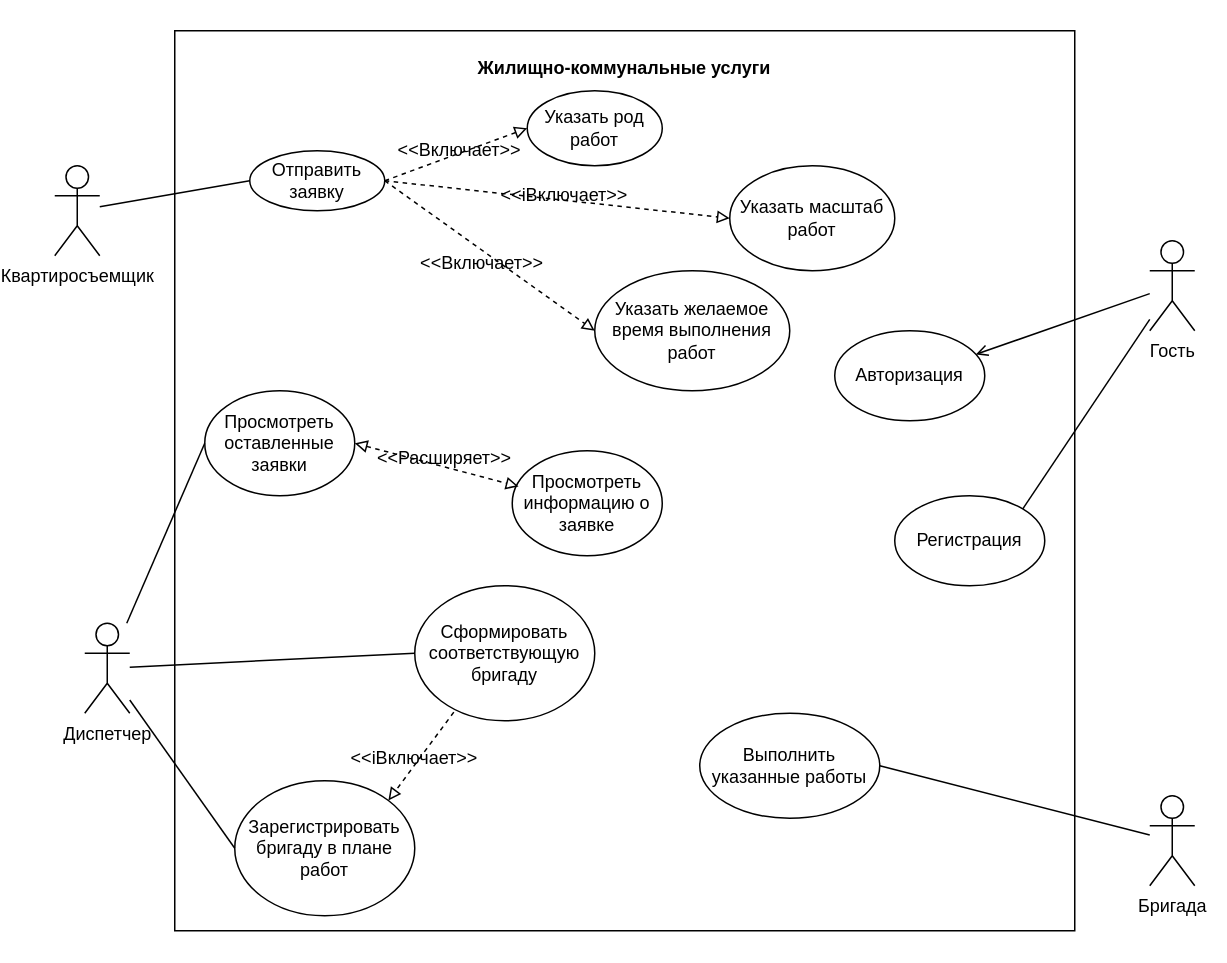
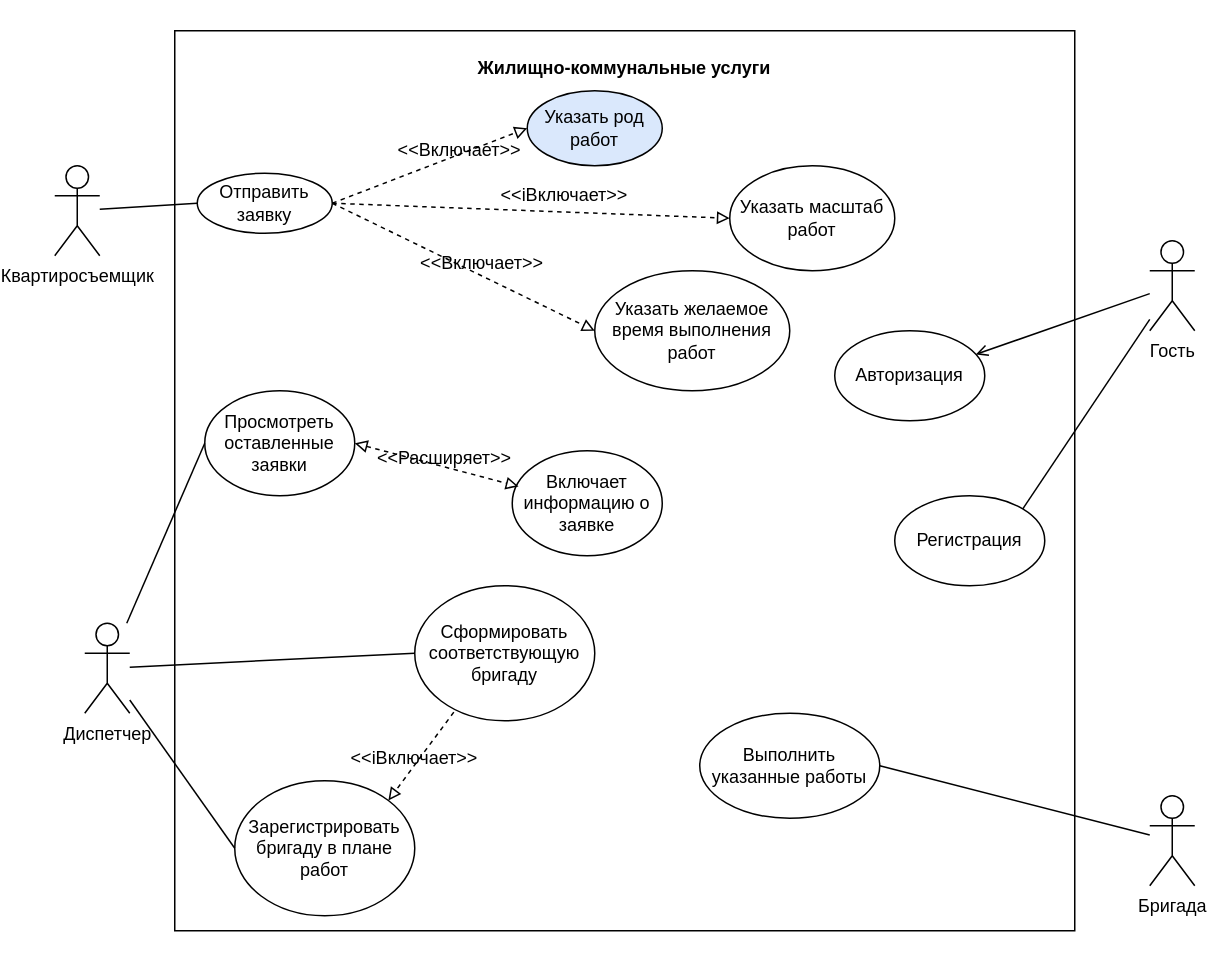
node "Указать род работ": fillcolor #ffffff -> #dae8fc
node "Отправить заявку": moved (317, 181) -> (265, 203)
node "Просмотреть информацию о заявке": label "Просмотреть информацию о заявке" -> "Включает информацию о заявке"
